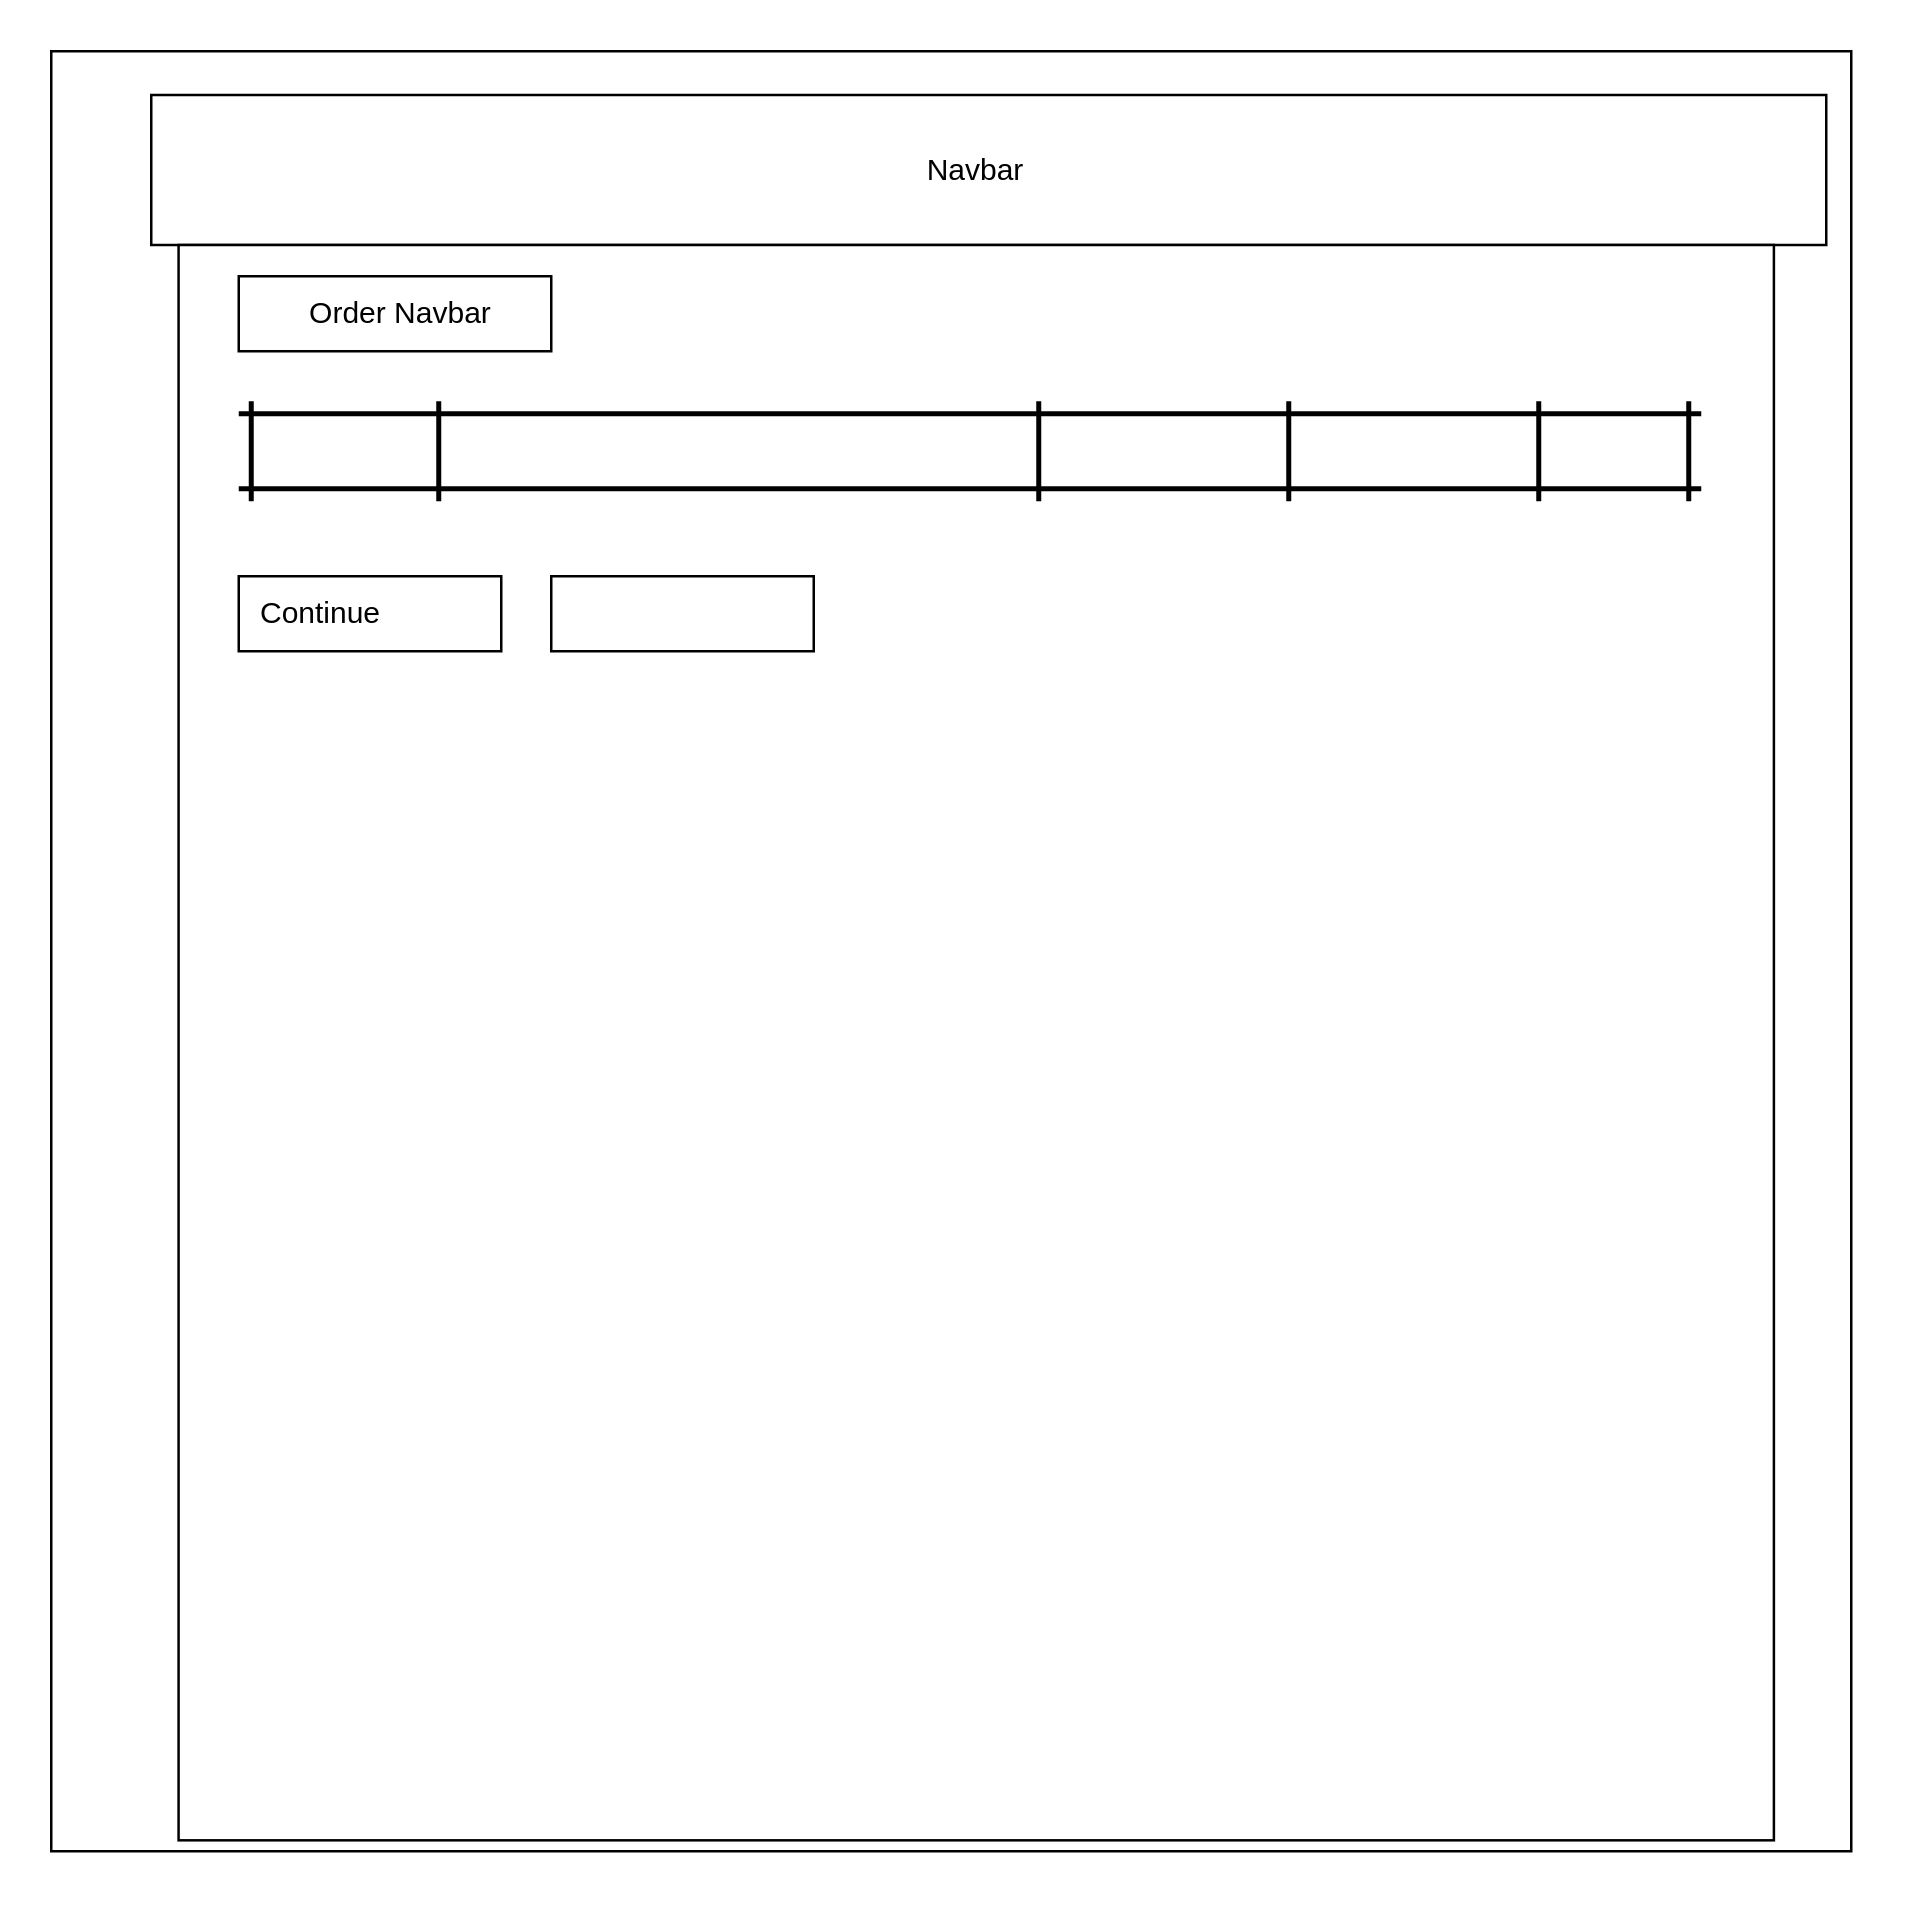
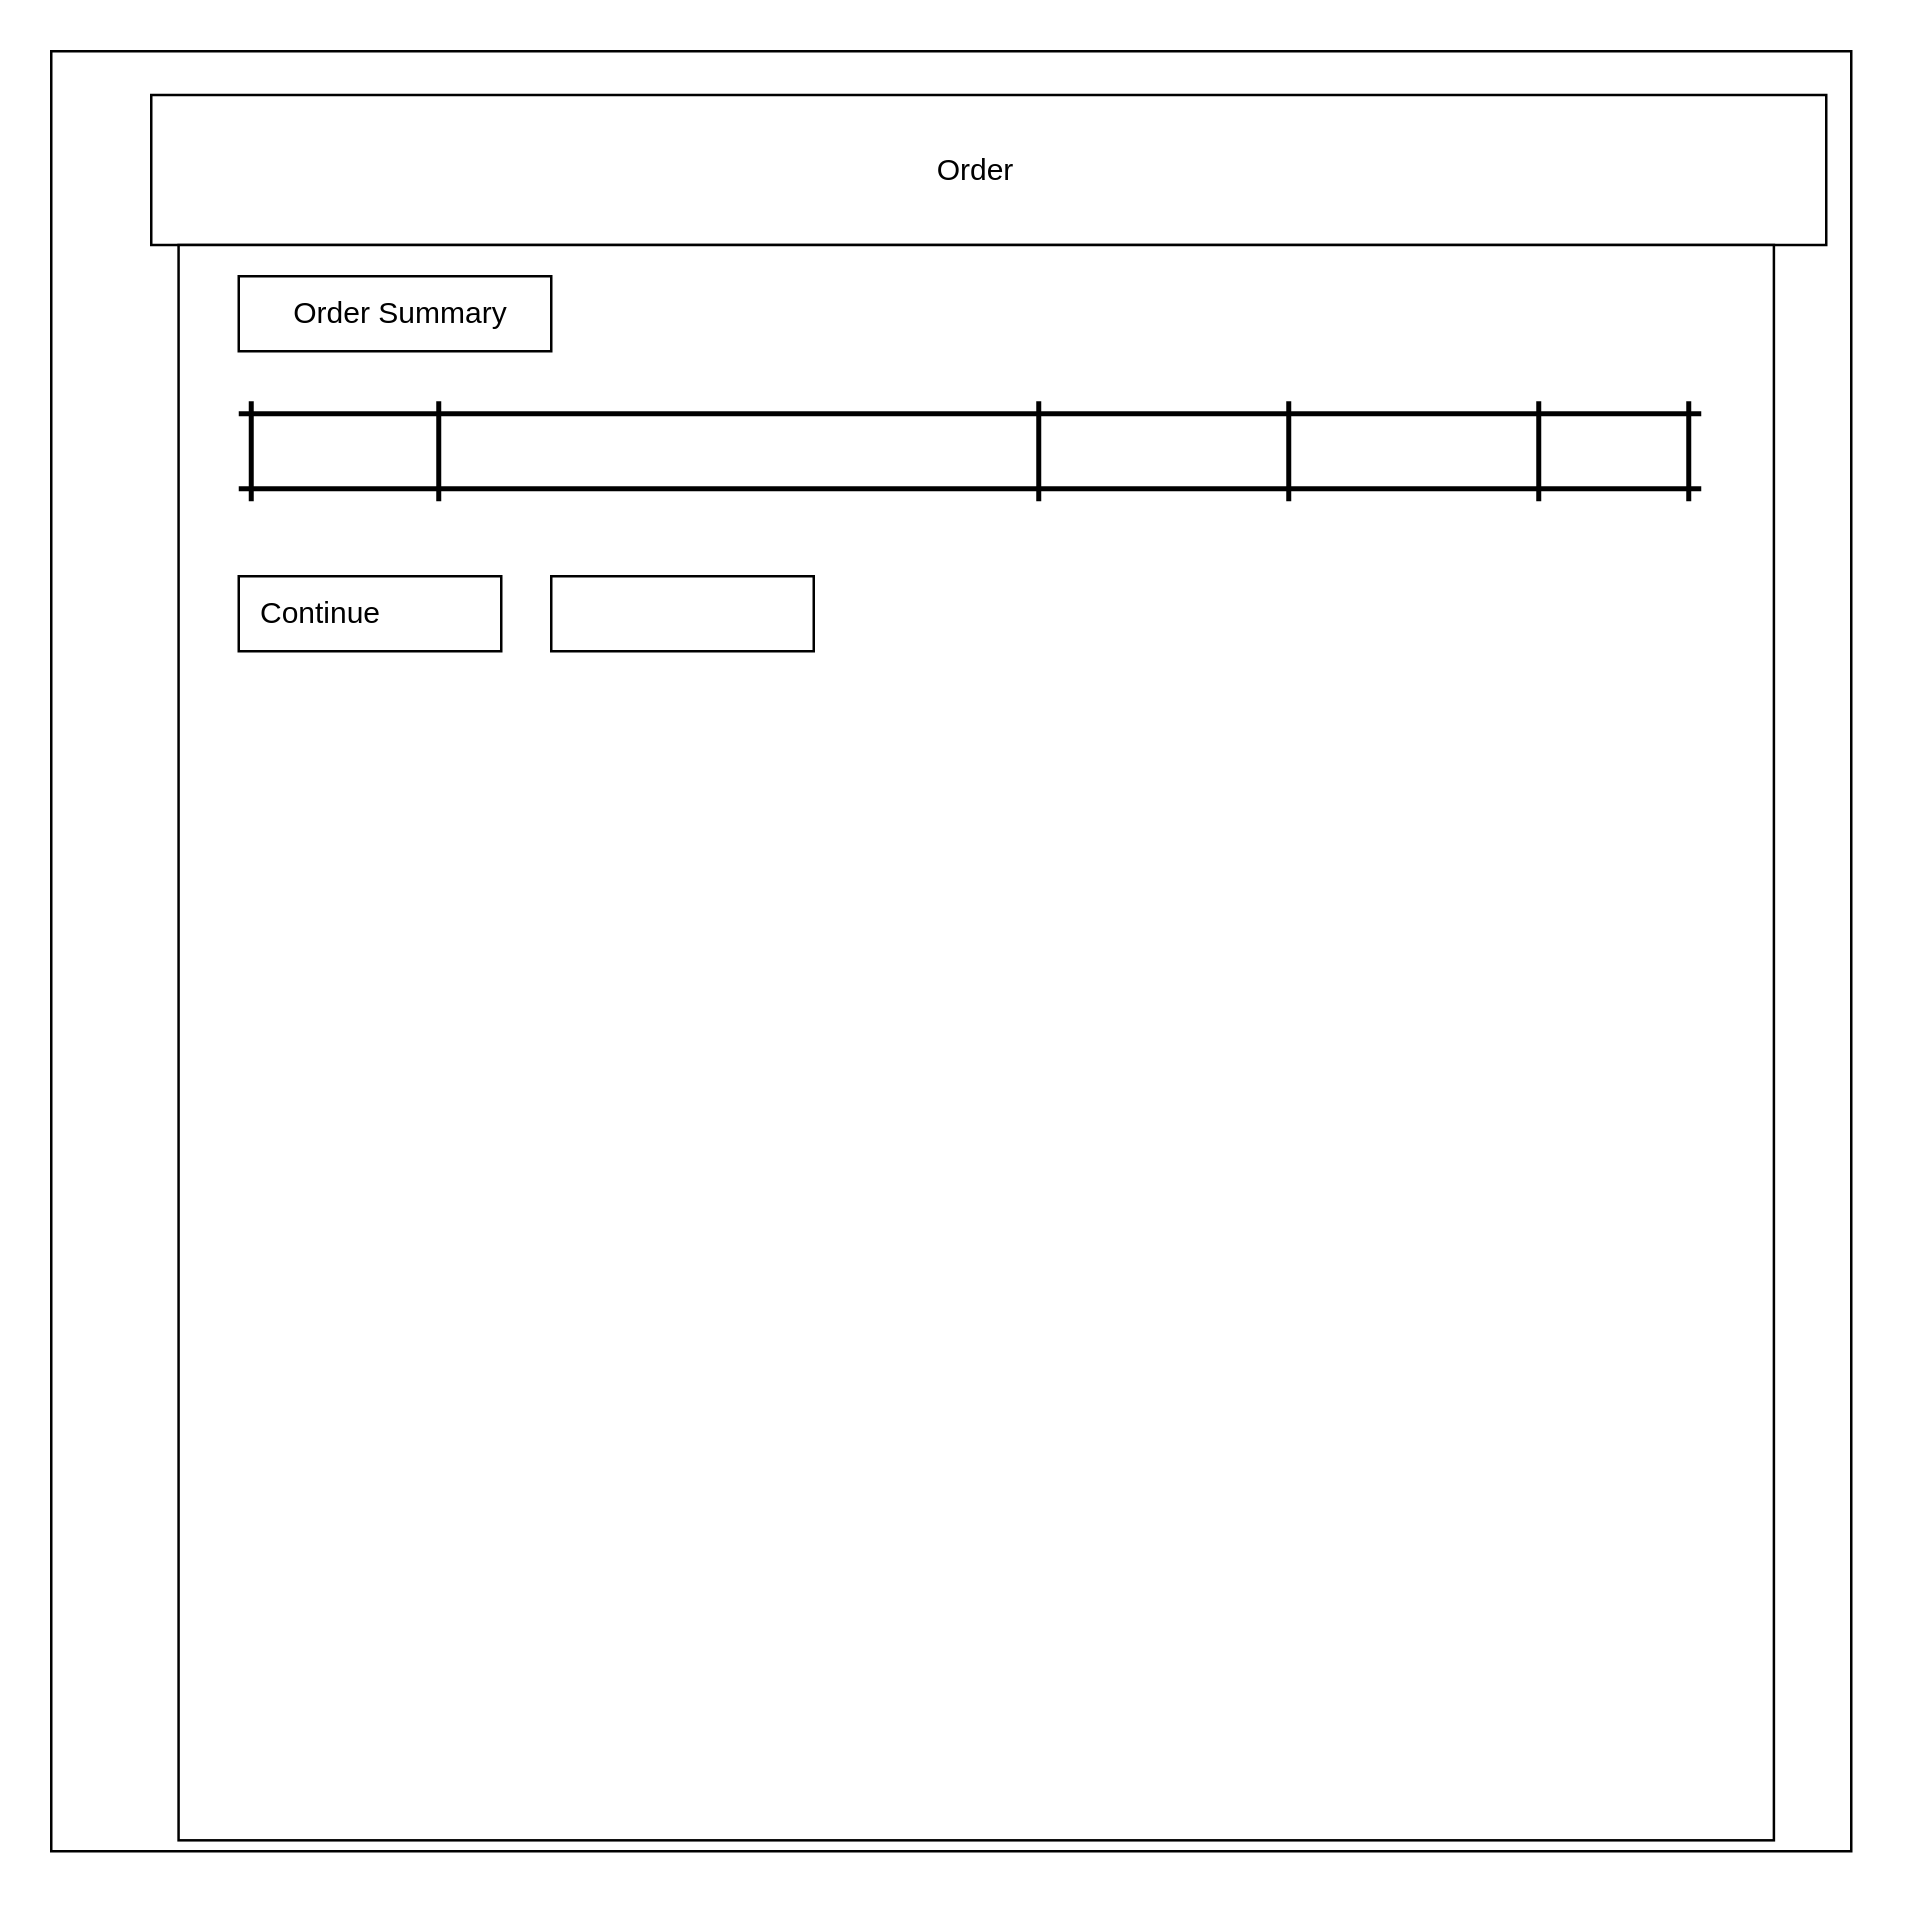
node "Navbar": label "Navbar" -> "Order"
node "Order Navbar": label "Order Navbar" -> "Order Summary"
